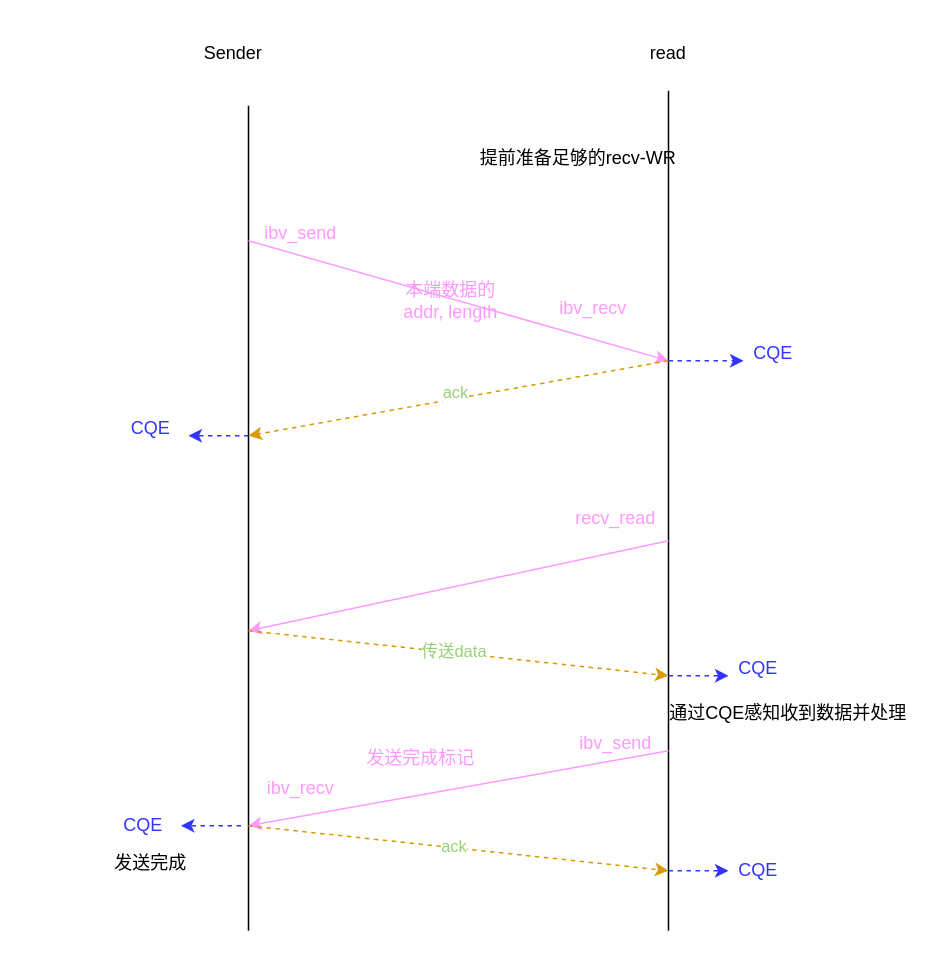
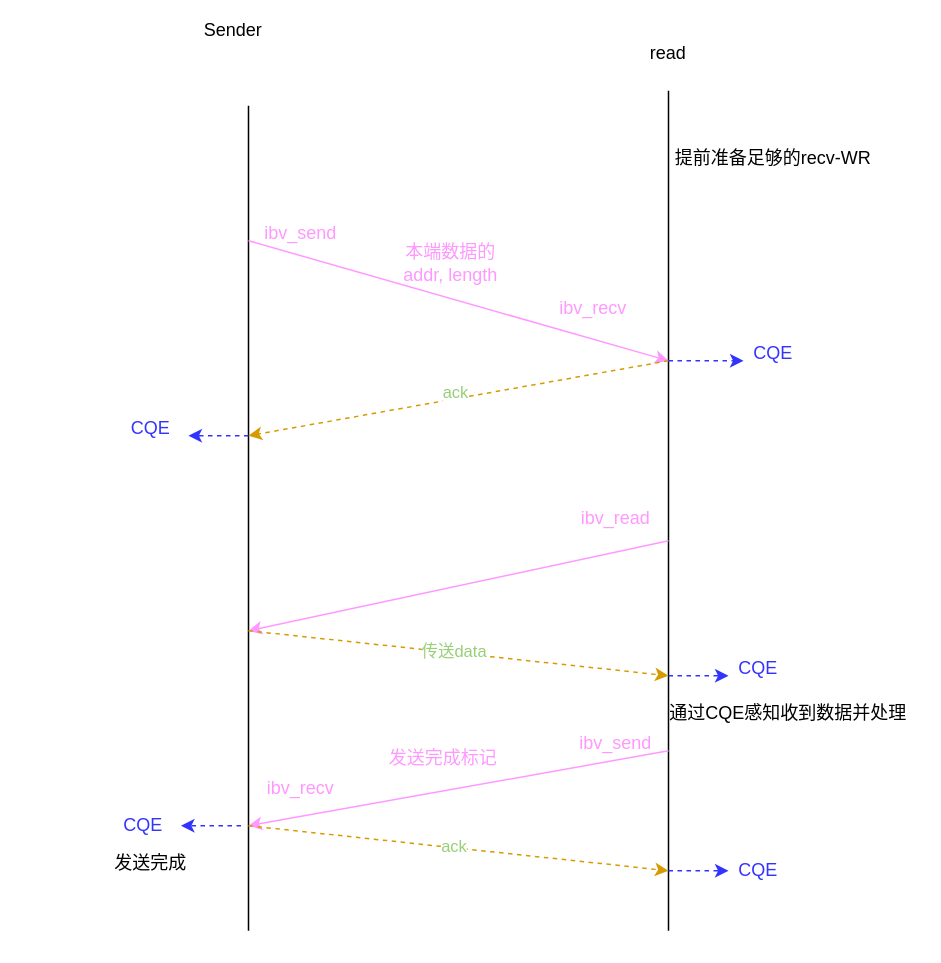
node "Sender": moved (233, 53) -> (233, 31)
node "提前准备足够的recv-WR": moved (578, 158) -> (773, 158)
node "本端数据的addr, length": moved (451, 301) -> (451, 263)
node "recv_read": label "recv_read" -> "ibv_read"
node "发送完成标记": moved (421, 758) -> (443, 758)
